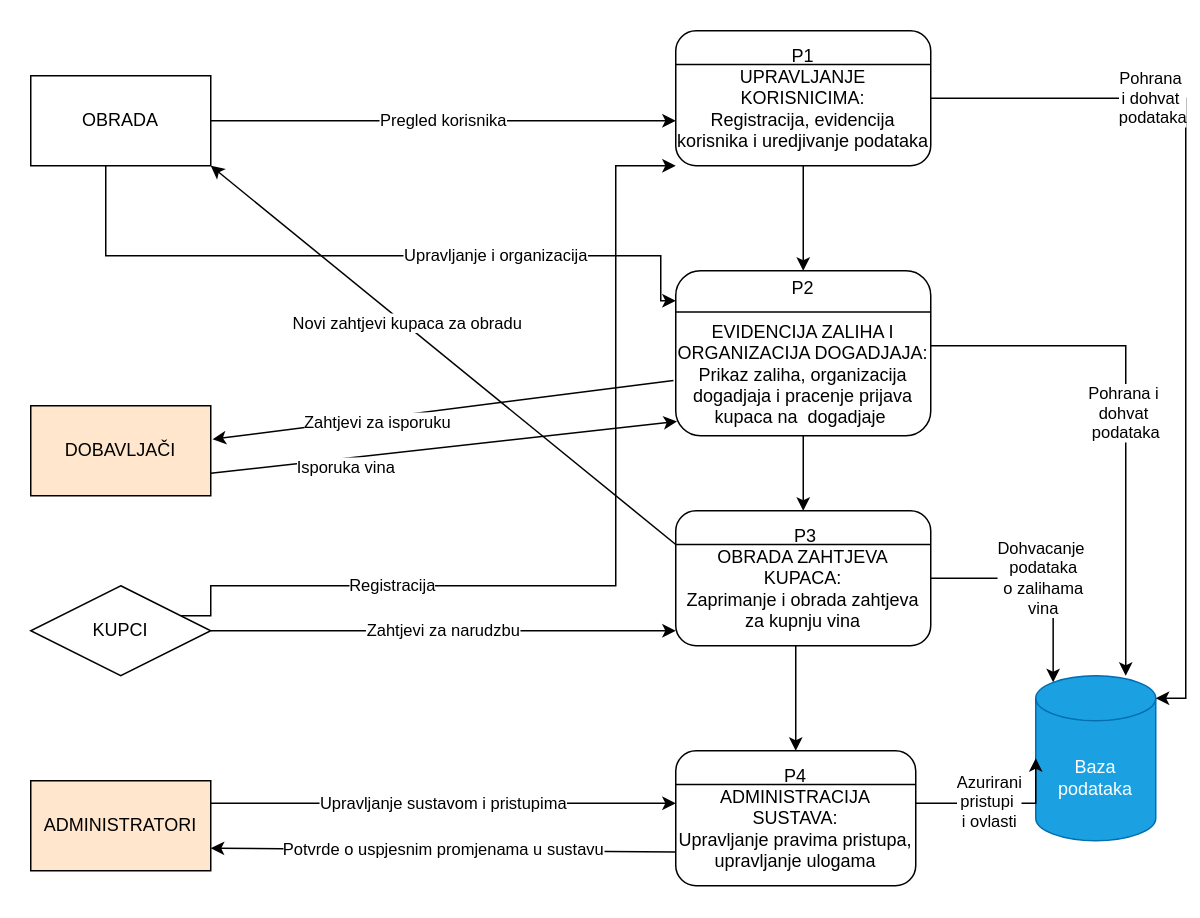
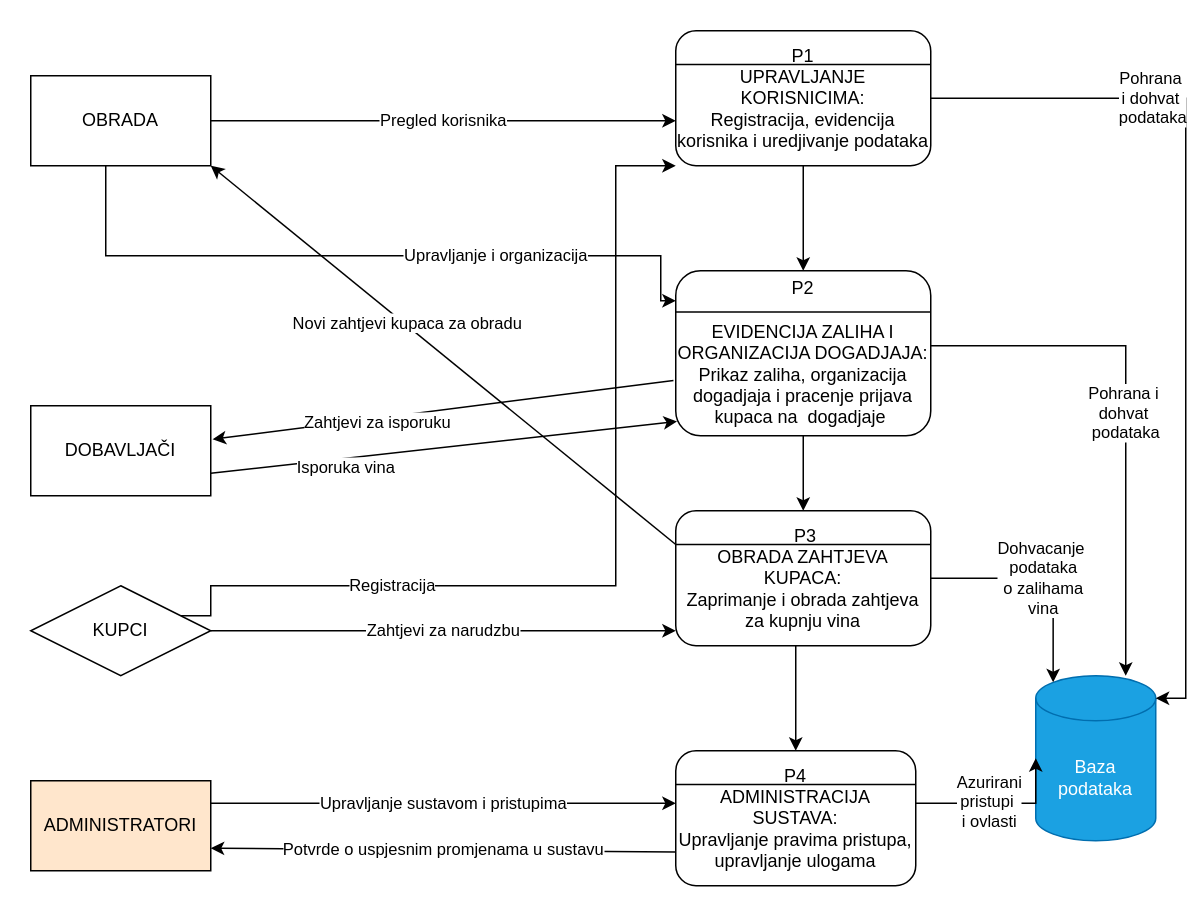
node "DOBAVLJAČI": fillcolor #ffe6cc -> #ffffff
